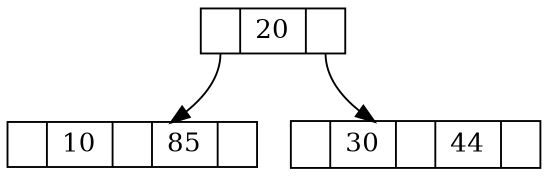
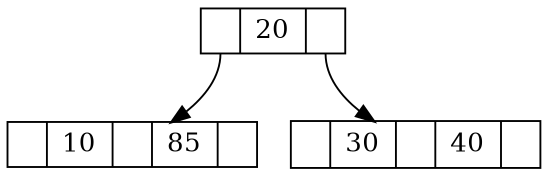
node "30": text "44" -> "40"
